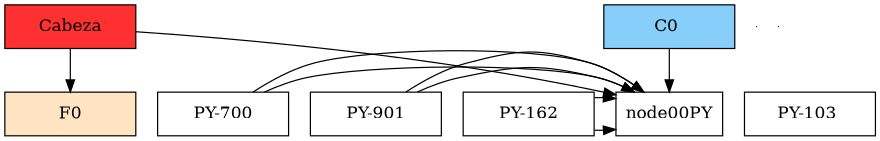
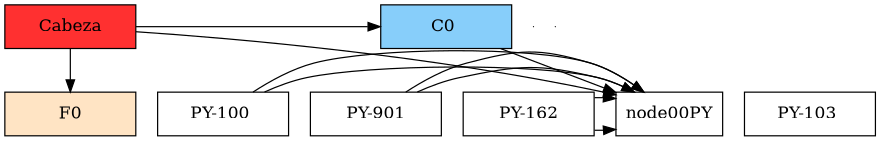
edge "Cabeza" -> "C0": added
node "PY-700": label "PY-700" -> "PY-100"
